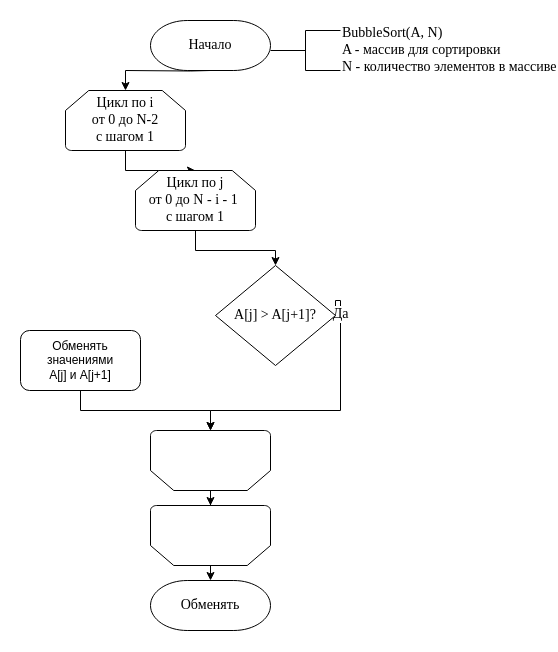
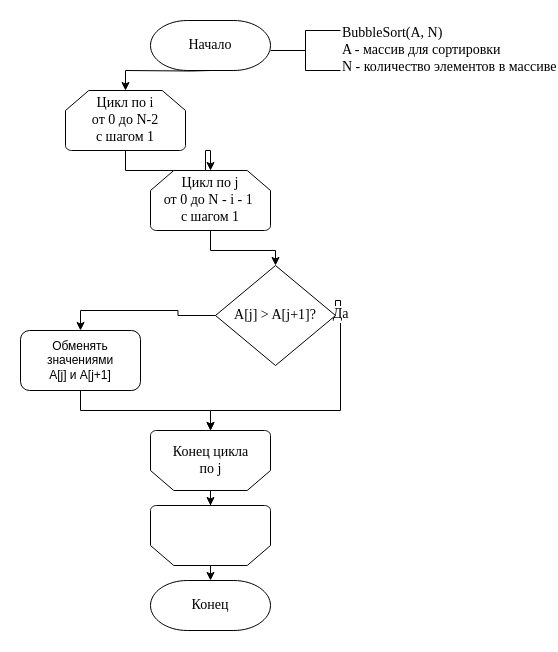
node "Цикл по jот 0 до N - i - 1 с шагом 1": moved (196, 201) -> (211, 201)
edge "A[j] > A[j+1]?" -> "Обменять значениями A[j] и A[j+1]": added
node "Конец цикла по j": added
node "Обменять": label "Обменять" -> "Конец"
